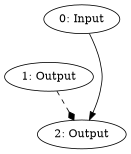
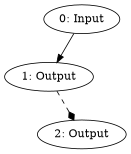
edge "0: Input" -> "2: Output": now "0: Input" -> "1: Output"
